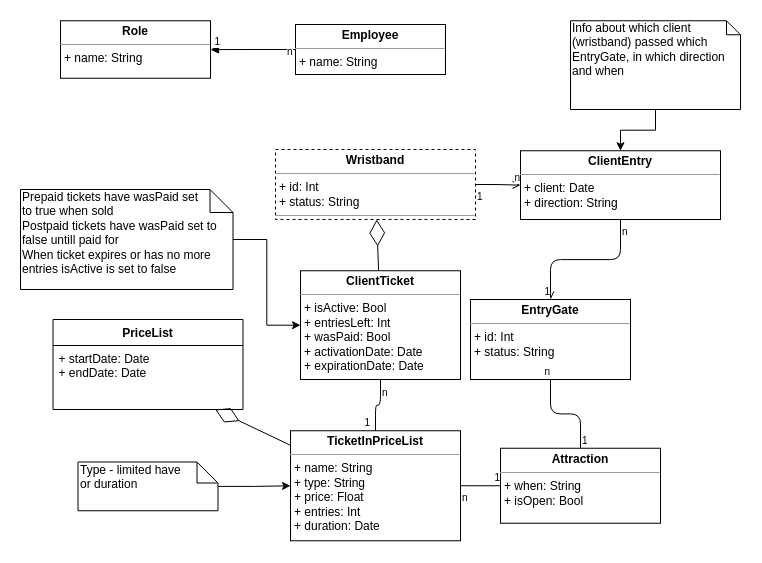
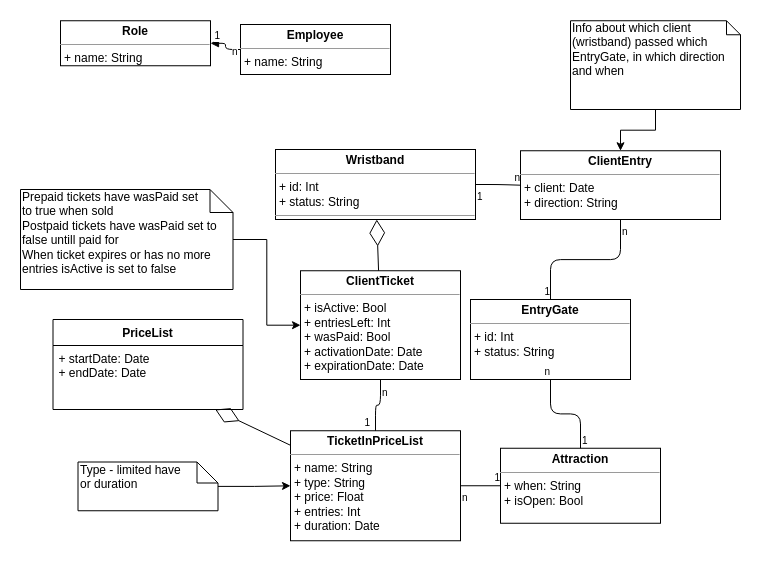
node "Role + name: String": size 150x58 -> 150x45
node "Employee + name: String": moved (371, 50) -> (316, 50)
node "Wristband + id: Int + status: String": style dashed -> solid
edge "Wristband + id: Int + status: String" -> "ClientEntry + client: Date + direction: String": arrowhead open -> none
edge "ClientEntry + client: Date + direction: String" -> "EntryGate + id: Int + status: String": arrowhead open -> none
